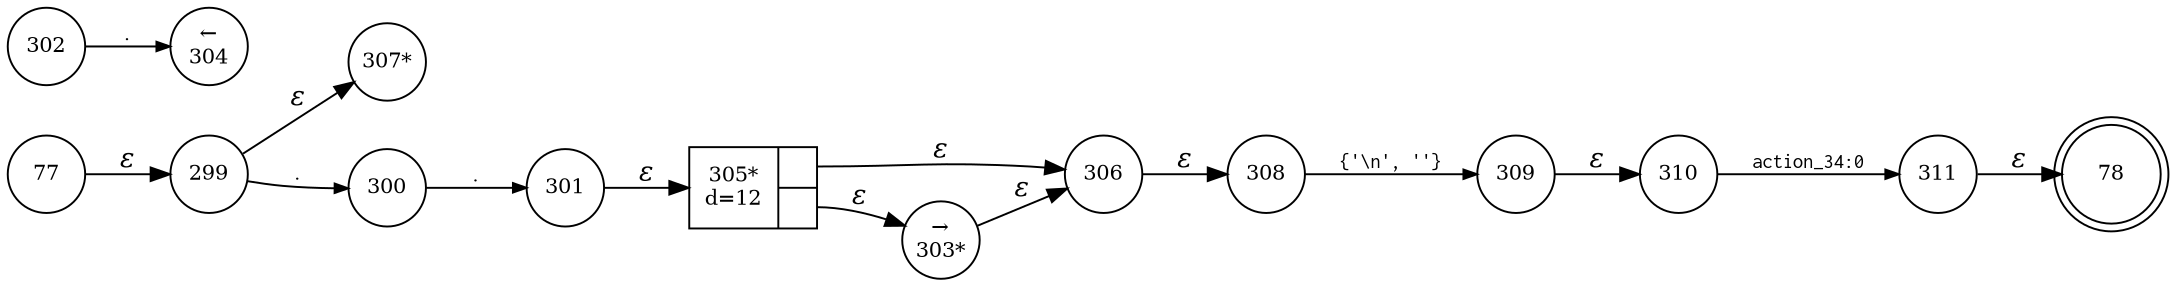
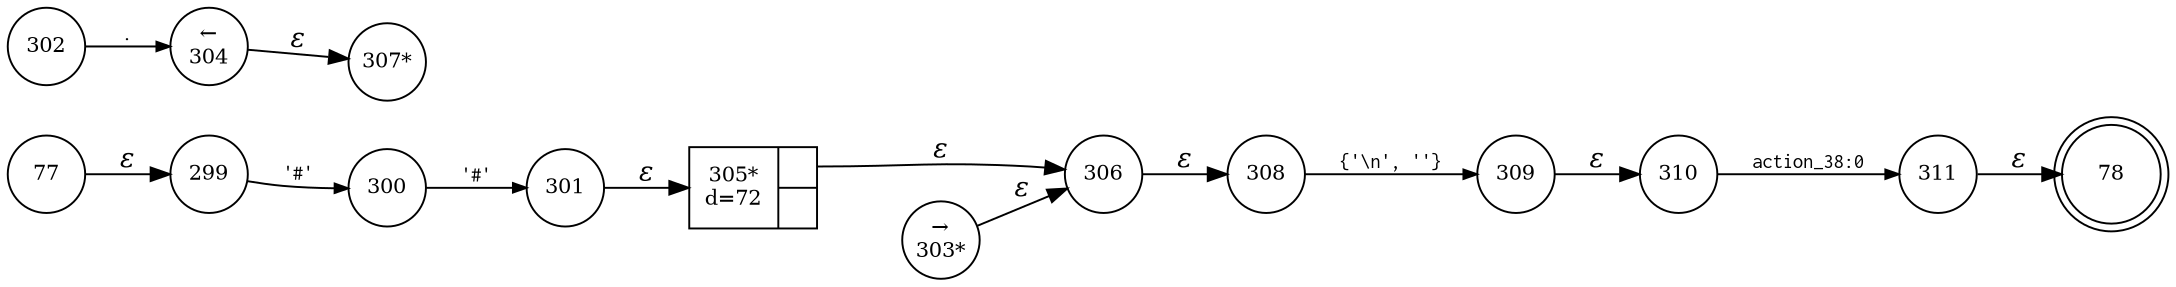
edge "299" -> "307*": now "← 304" -> "307*"
edge "310" -> "311": label "action_34:0" -> "action_38:0"
edge "299" -> "300": label "." -> "'#'"
edge "300" -> "301": label "." -> "'#'"
node "305*": text "d=12" -> "d=72"
edge "305*" -> "→ 303*": removed, label "ε"
